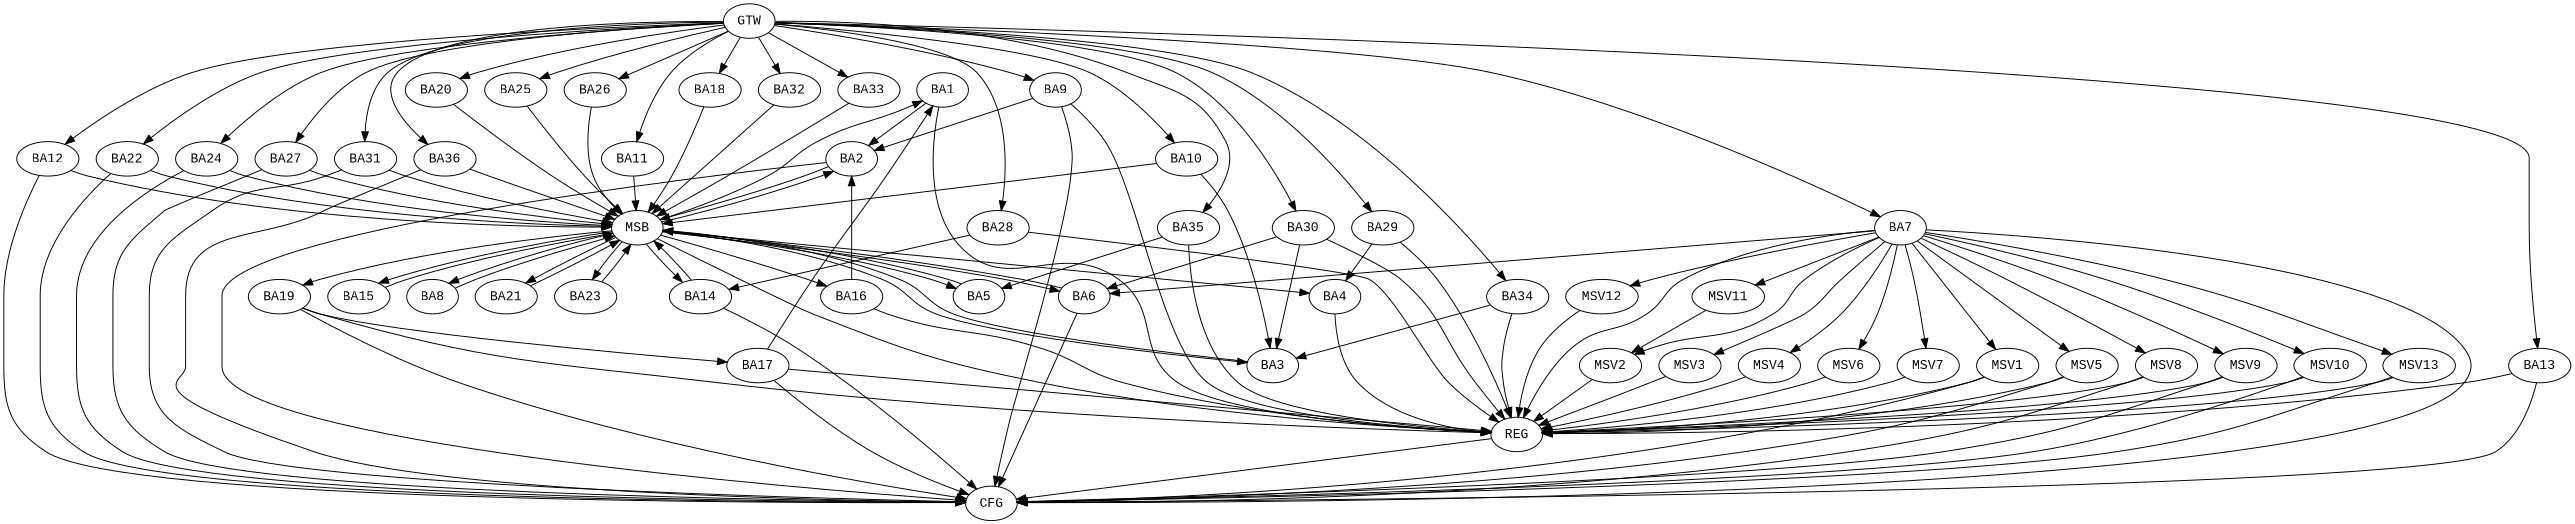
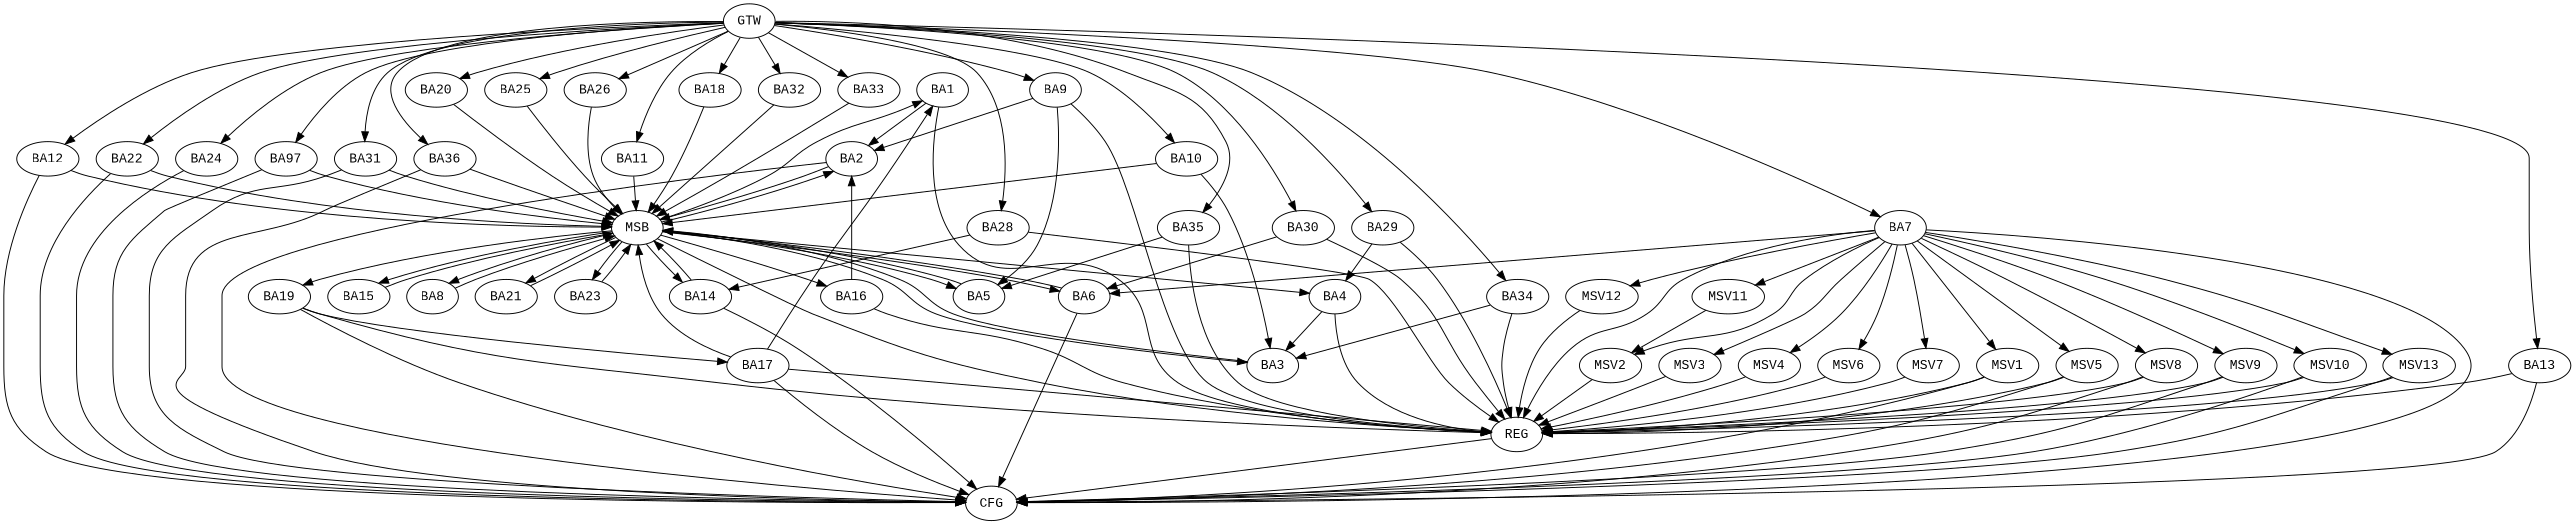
node "BA27": label "BA27" -> "BA97"
edge "BA24" -> "MSB": now "BA17" -> "MSB"
edge "BA30" -> "BA3": now "BA4" -> "BA3"
edge "BA9" -> "CFG": now "BA9" -> "BA5"
